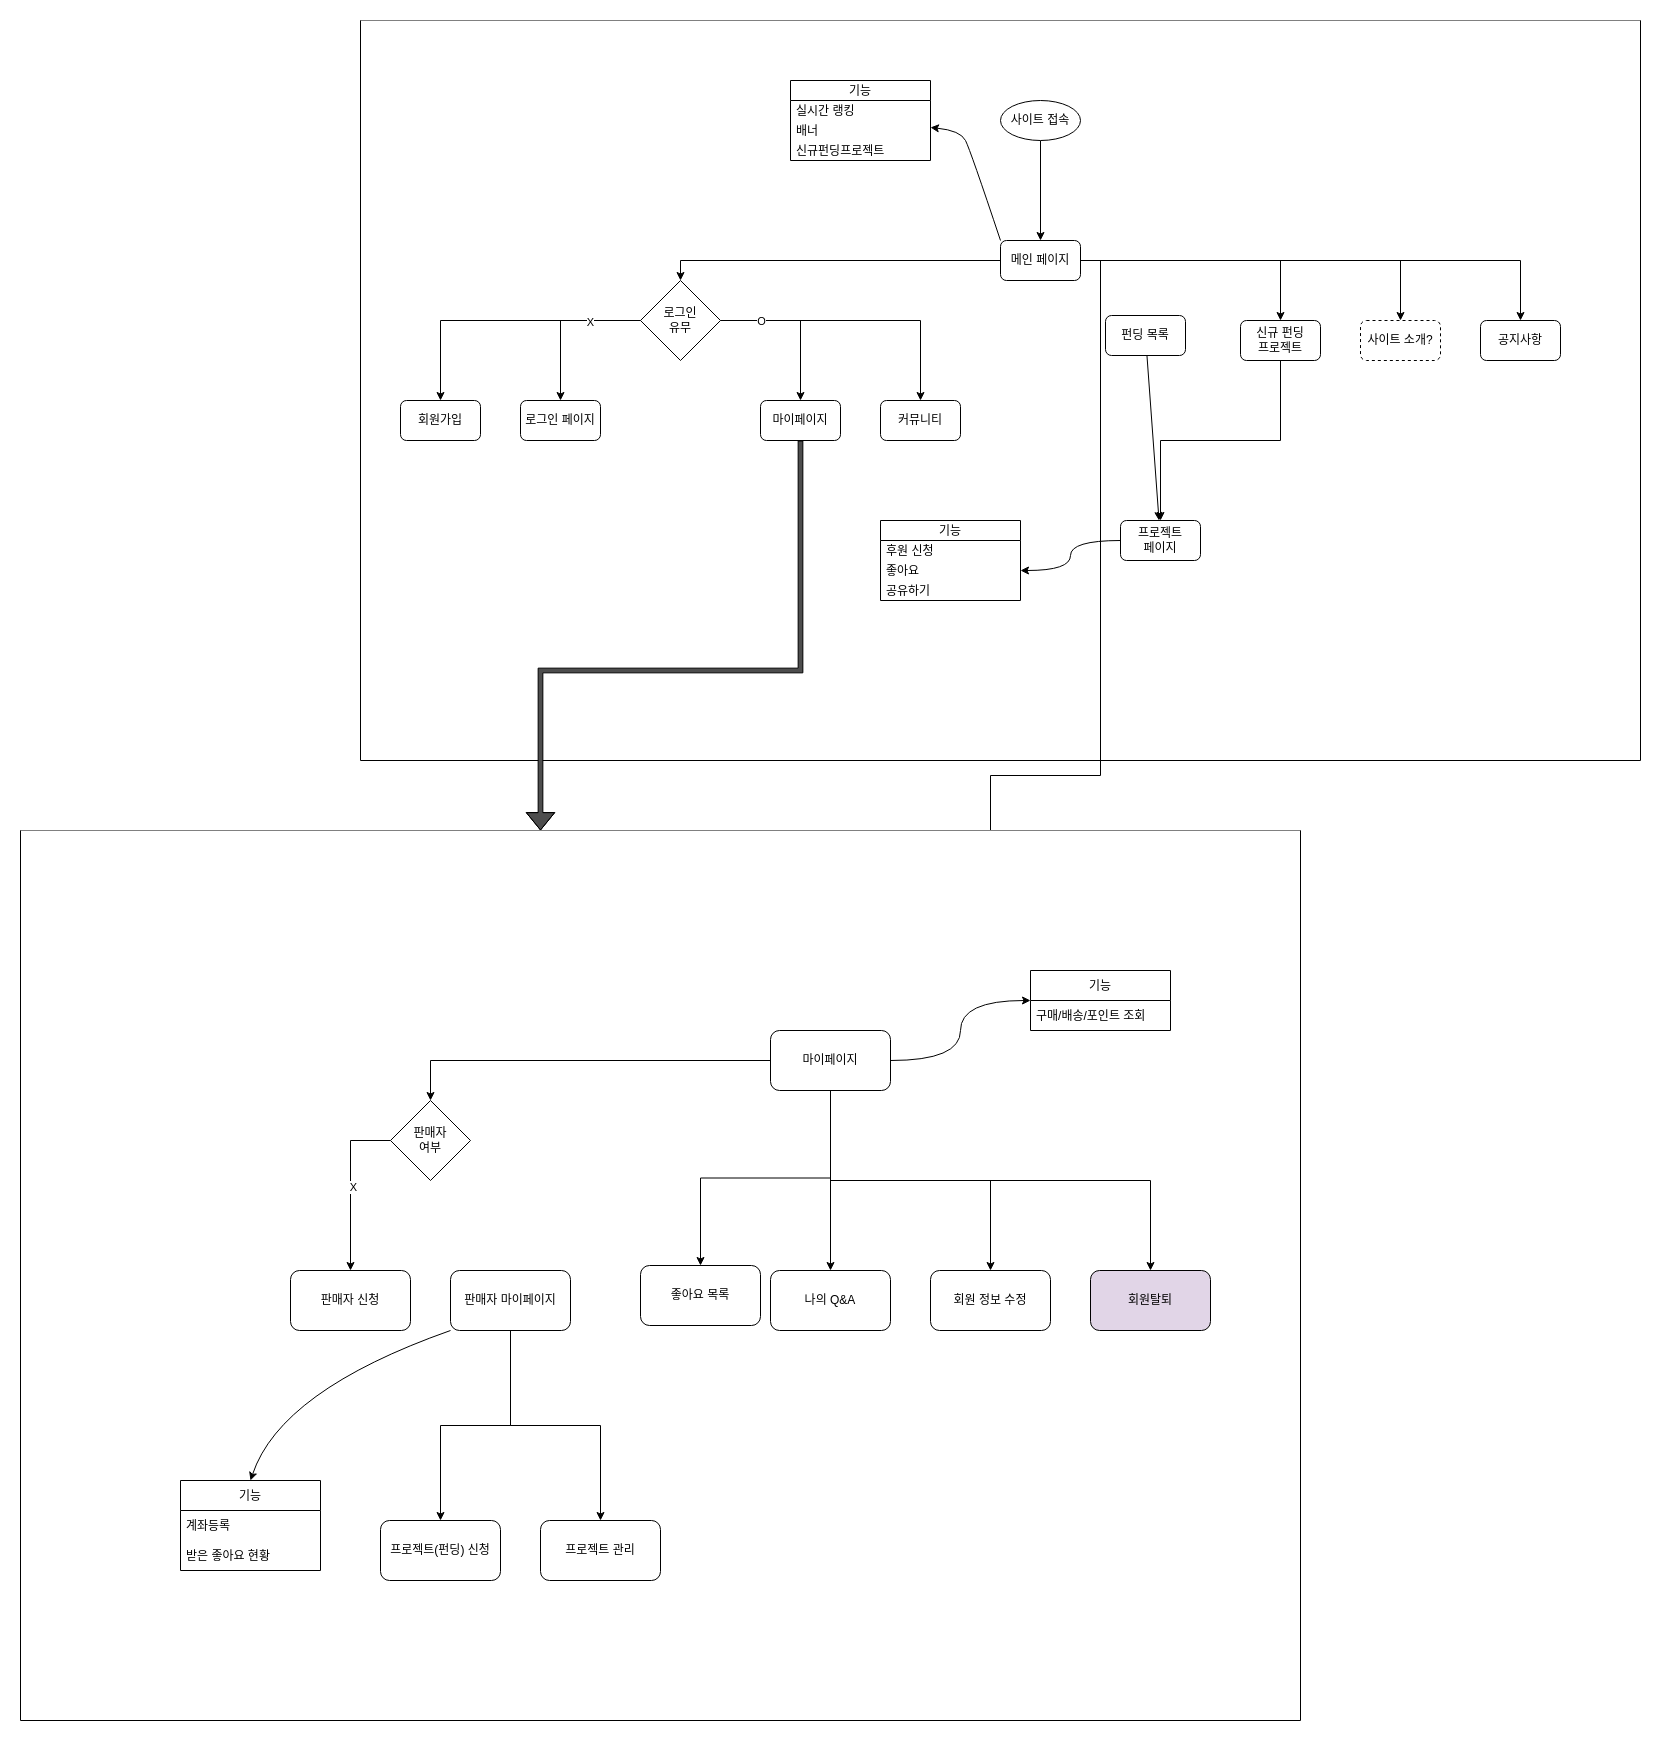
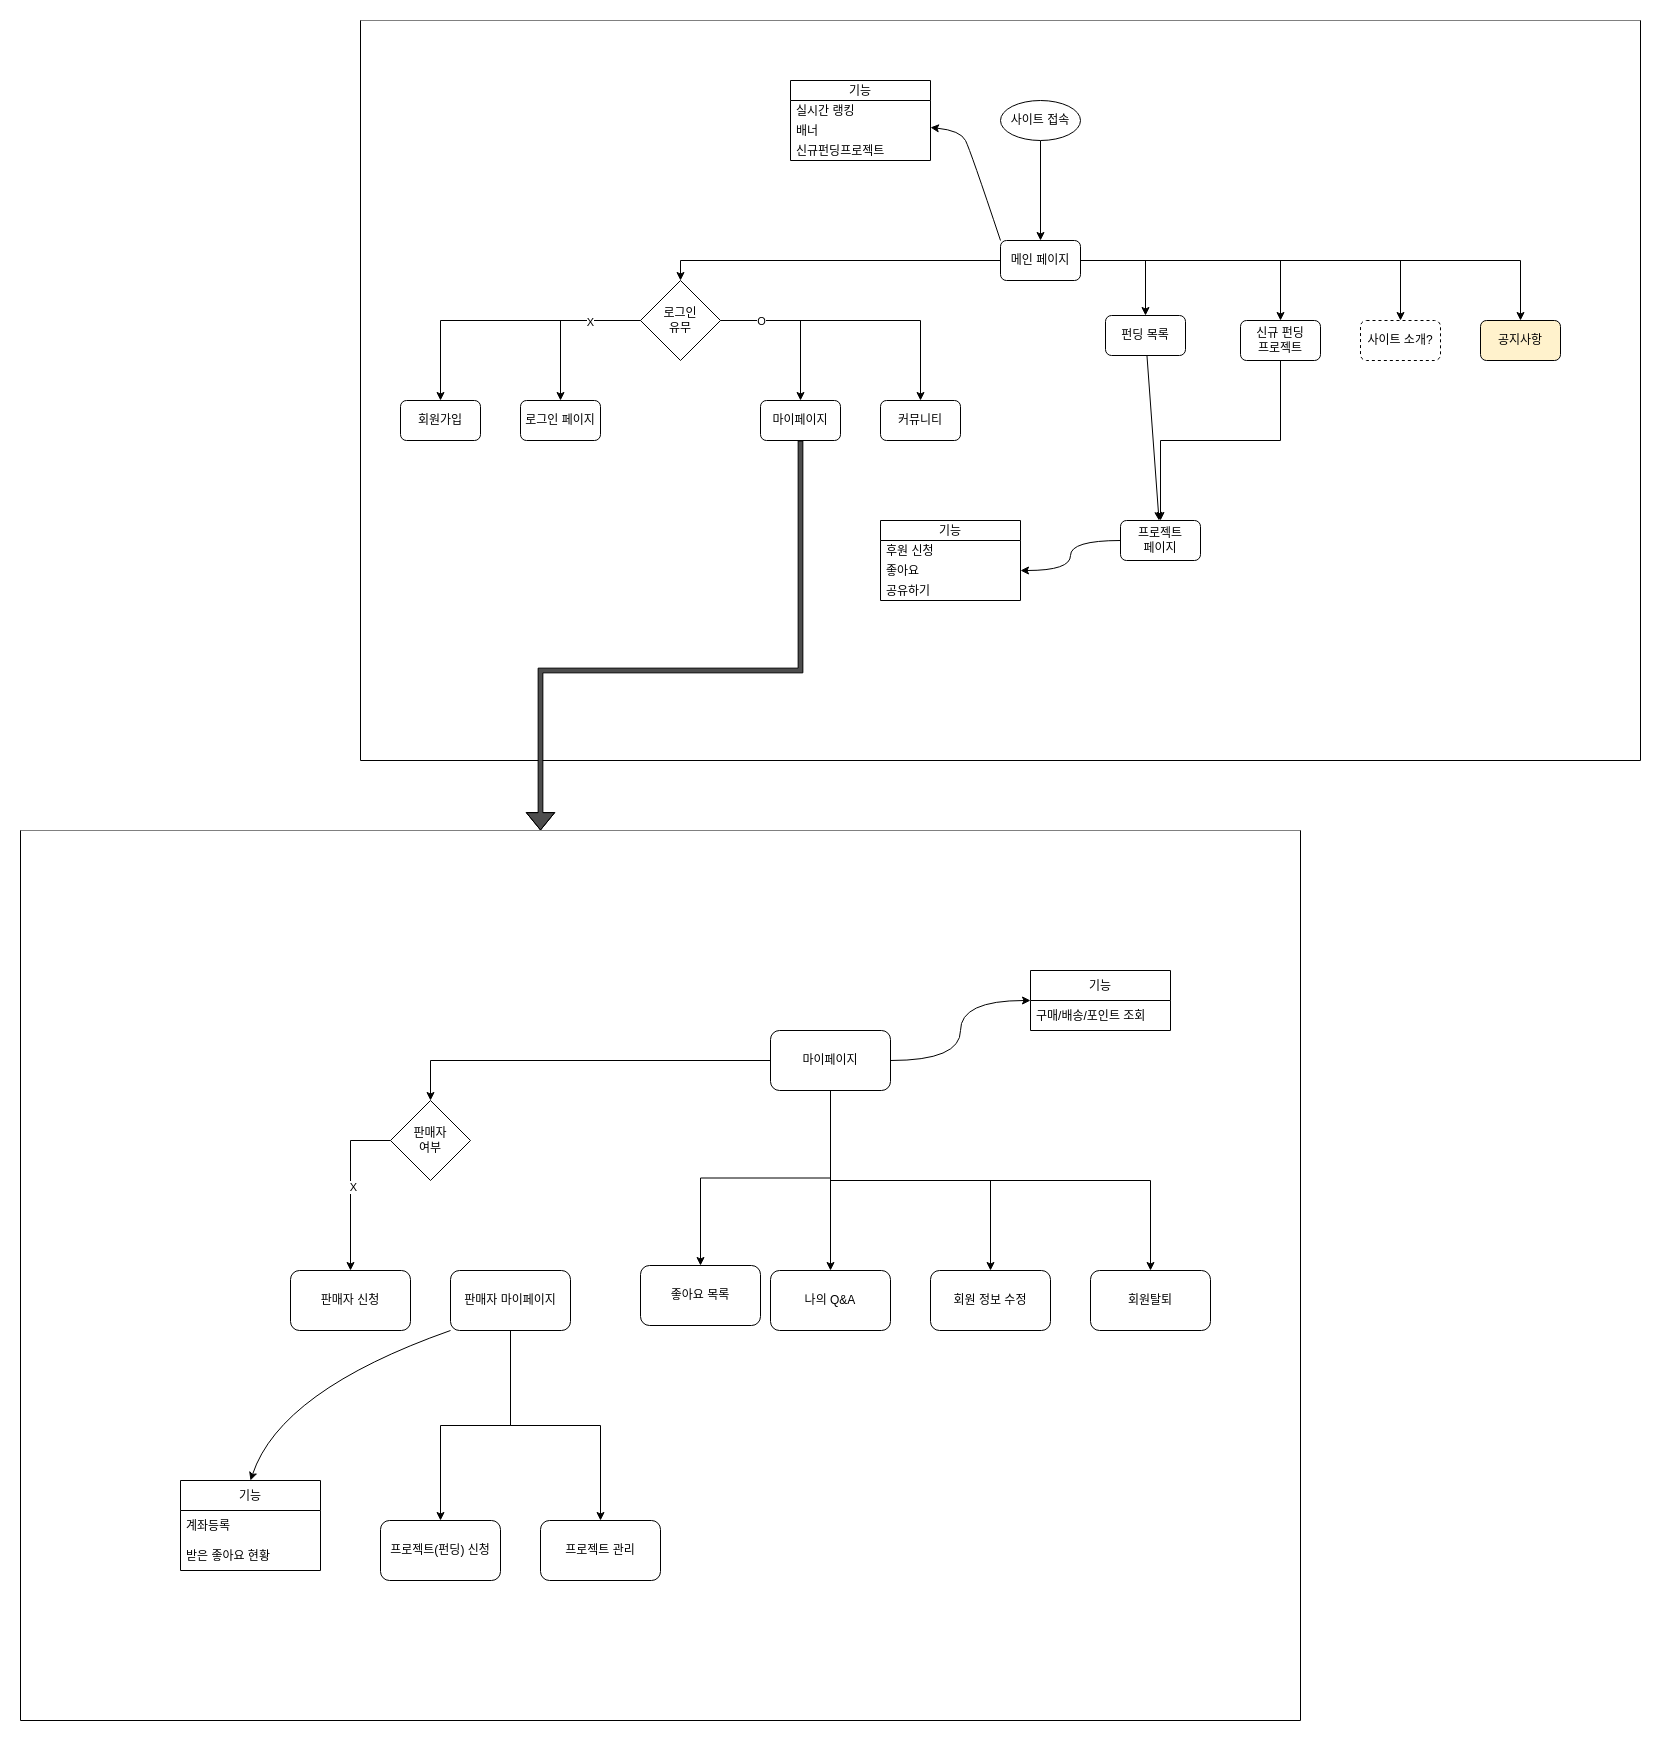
node "공지사항": fillcolor #ffffff -> #fff2cc
edge "메인 페이지" -> "회원 정보 수정": now "메인 페이지" -> "펀딩 목록"
node "회원탈퇴": fillcolor #e1d5e7 -> #ffffff
